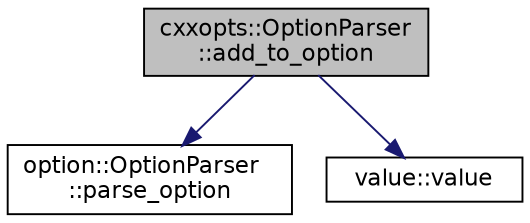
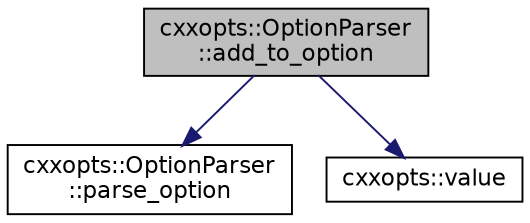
node "option::OptionParser ::parse_option": label "option::OptionParser ::parse_option" -> "cxxopts::OptionParser ::parse_option"
node "value::value": label "value::value" -> "cxxopts::value"
